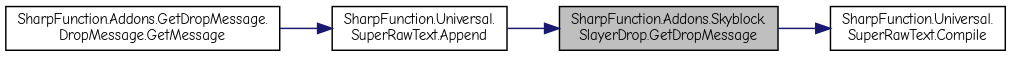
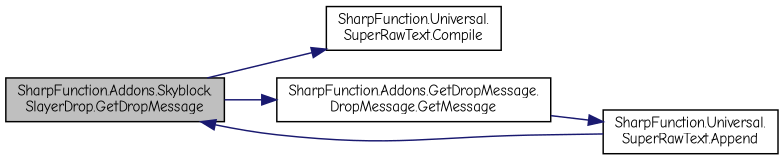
edge "SharpFunction.Addons.Skyblock. SlayerDrop.GetDropMessage" -> "SharpFunction.Addons.GetDropMessage. DropMessage.GetMessage": added
